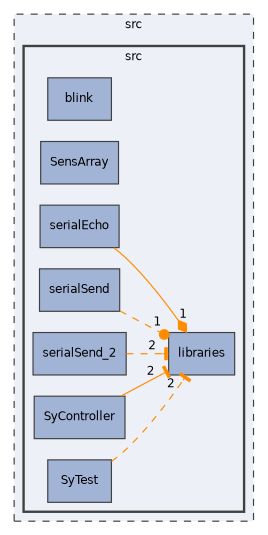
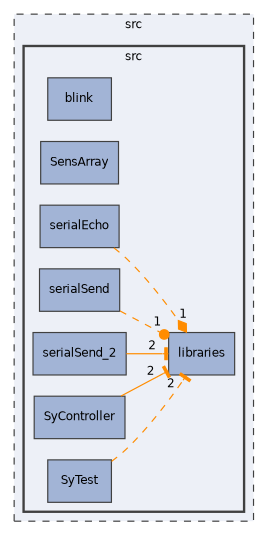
edge "serialEcho" -> "libraries": style solid -> dashed
edge "serialSend_2" -> "libraries": style dashed -> solid
